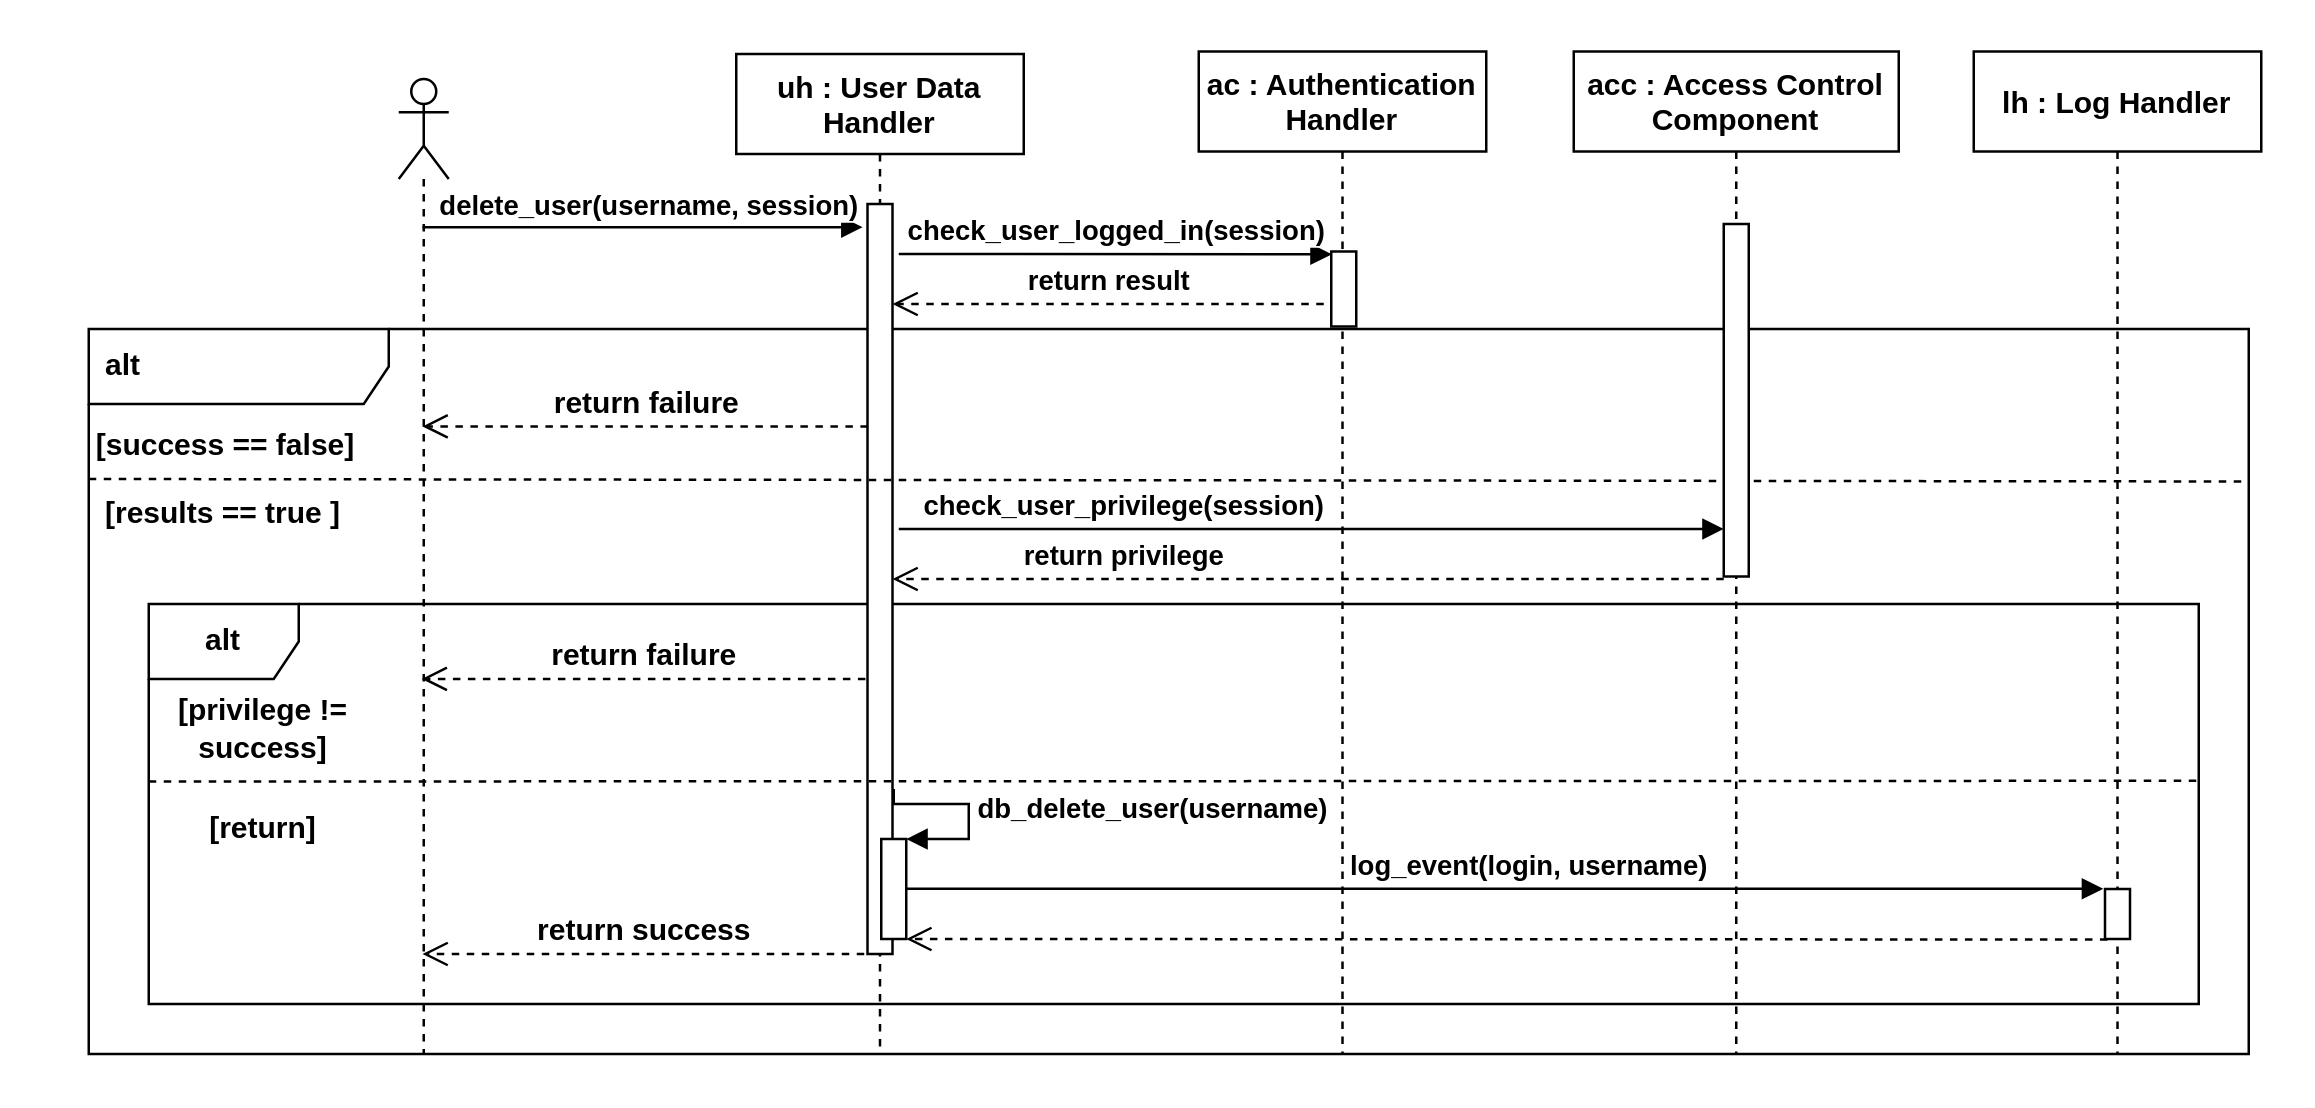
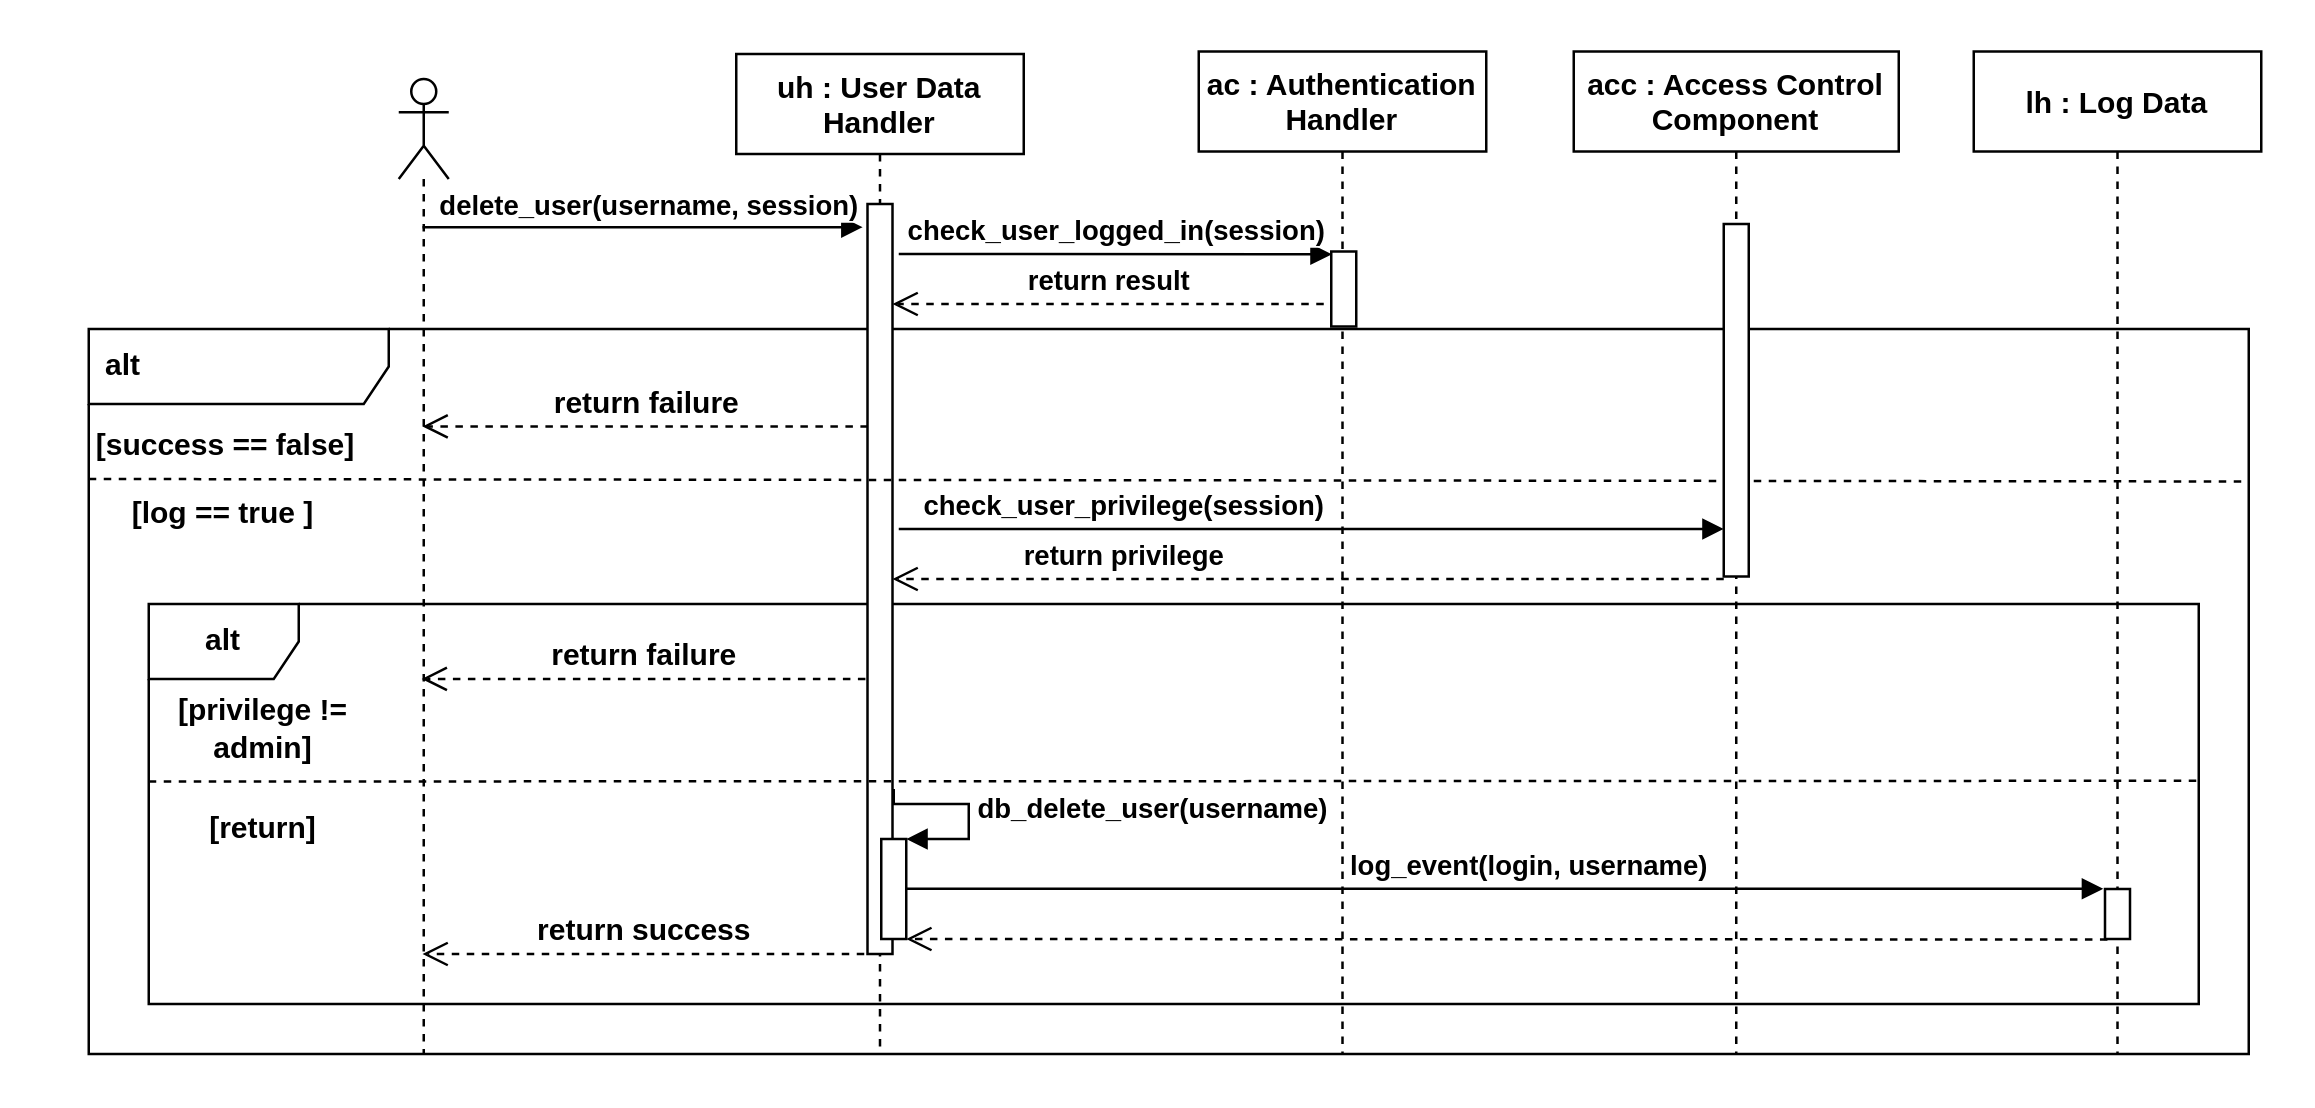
node "lh : Log Handler": label "lh : Log Handler" -> "lh : Log Data"
node "[results == true ]": label "[results == true ]" -> "[log == true ]"
node "[privilege != success]": label "[privilege != success]" -> "[privilege != admin]"
